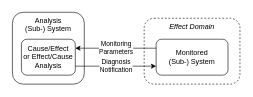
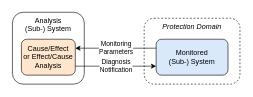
node "Effect Domain": label "Effect Domain" -> "Protection Domain"
node "Cause/Effect or Effect/Cause Analysis": fillcolor #ffffff -> #ffe6cc
node "Monitored (Sub-) System": fillcolor #ffffff -> #dae8fc
